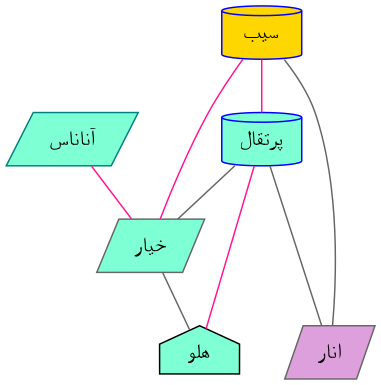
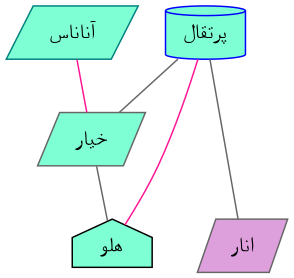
node "سیب": removed
